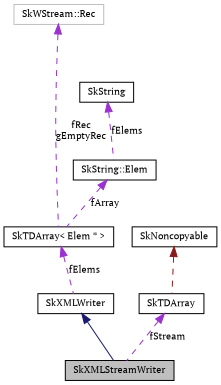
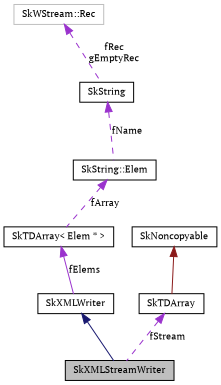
edge "SkTDArray< Elem * >" -> "SkWStream::Rec": now "SkString" -> "SkWStream::Rec"
edge "SkString::Elem" -> "SkString": label "fElems" -> "fName"
edge "SkXMLWriter" -> "SkTDArray< Elem * >": style dashed -> solid
edge "SkTDArray" -> "SkNoncopyable": style dashed -> solid
